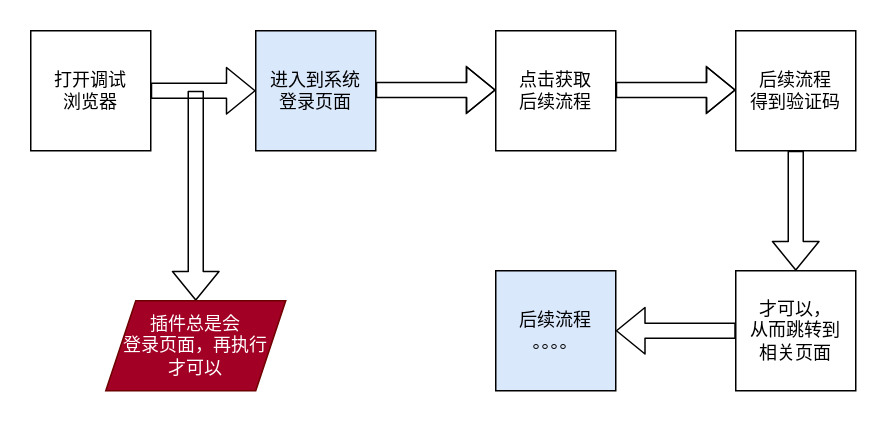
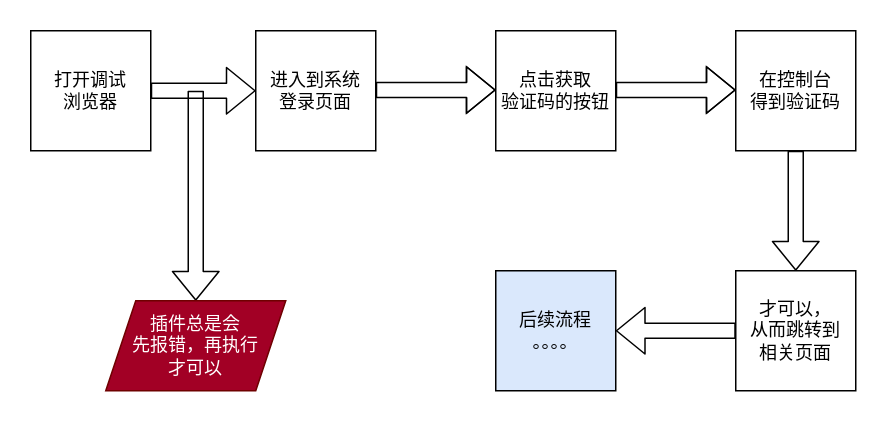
node "进入到系统 登录页面": fillcolor #dae8fc -> #ffffff
node "点击获取 后续流程": label "点击获取 后续流程" -> "点击获取 验证码的按钮"
node "后续流程 得到验证码": label "后续流程 得到验证码" -> "在控制台 得到验证码"
node "插件总是会 登录页面，再执行 才可以": label "插件总是会 登录页面，再执行 才可以" -> "插件总是会 先报错，再执行 才可以"
